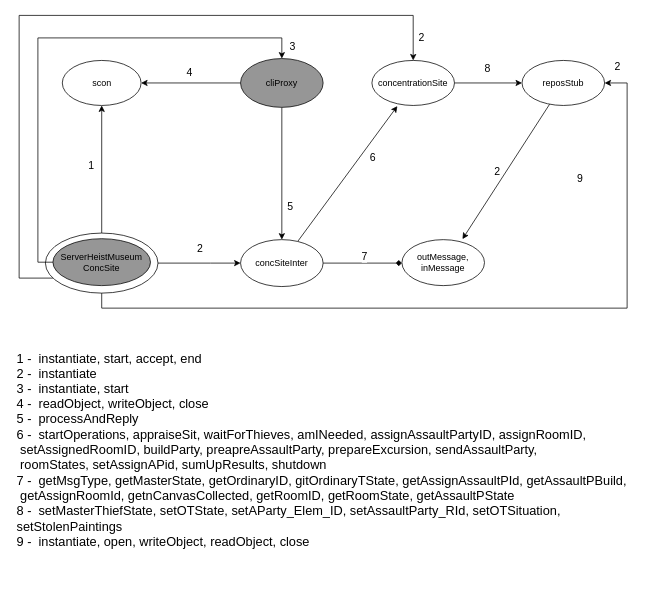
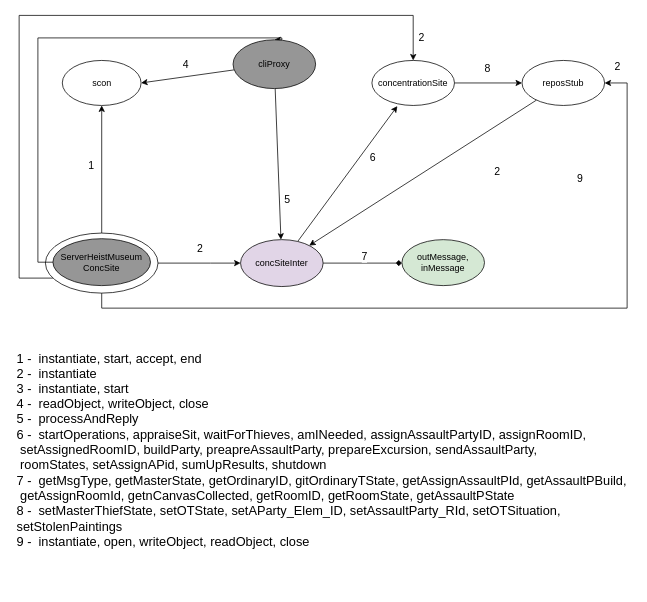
node "cliProxy": moved (282, 83) -> (274, 64)
edge "reposStub" -> "outMessage, inMessage": now "reposStub" -> "concSiteInter"
node "outMessage, inMessage": fillcolor #ffffff -> #d5e8d4
node "concSiteInter": fillcolor #ffffff -> #e1d5e7
